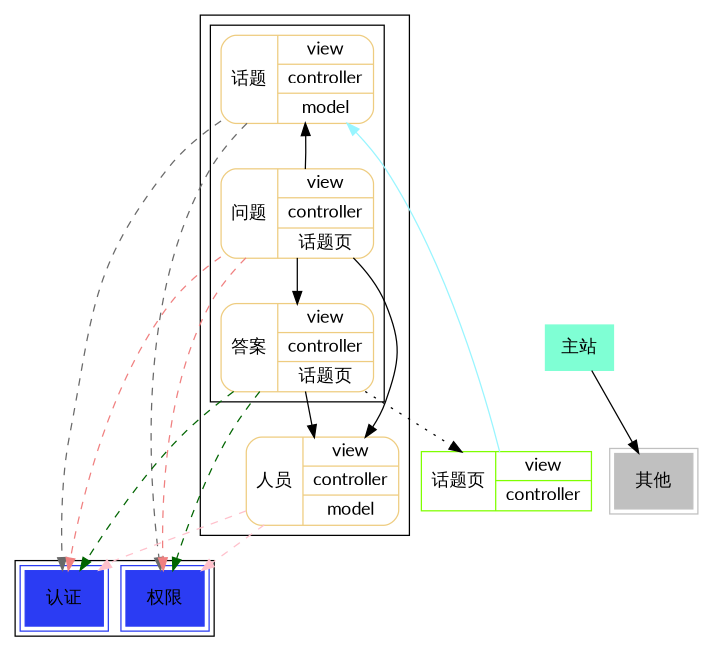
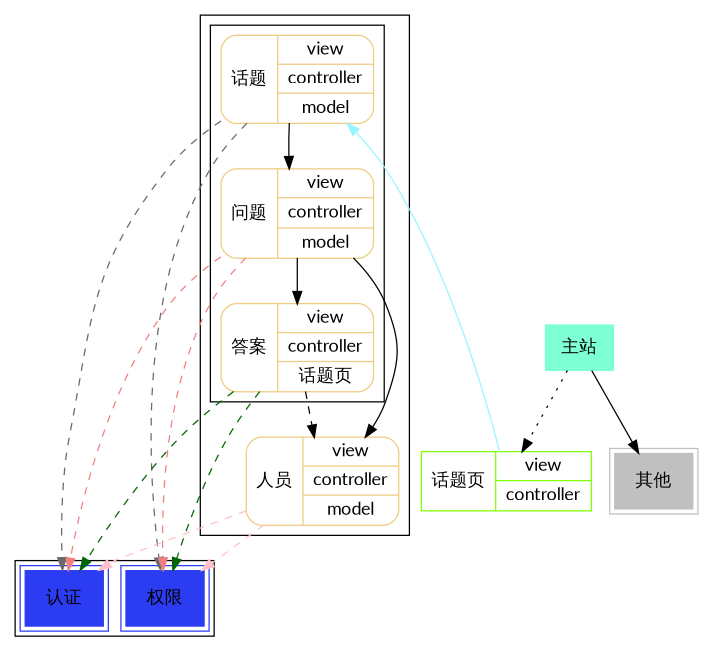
edge "问题" -> "话题": reversed
node "问题": text "话题页" -> "model"
edge "答案" -> "人员": style solid -> dashed
edge "答案" -> "话题页": now "主站" -> "话题页"
